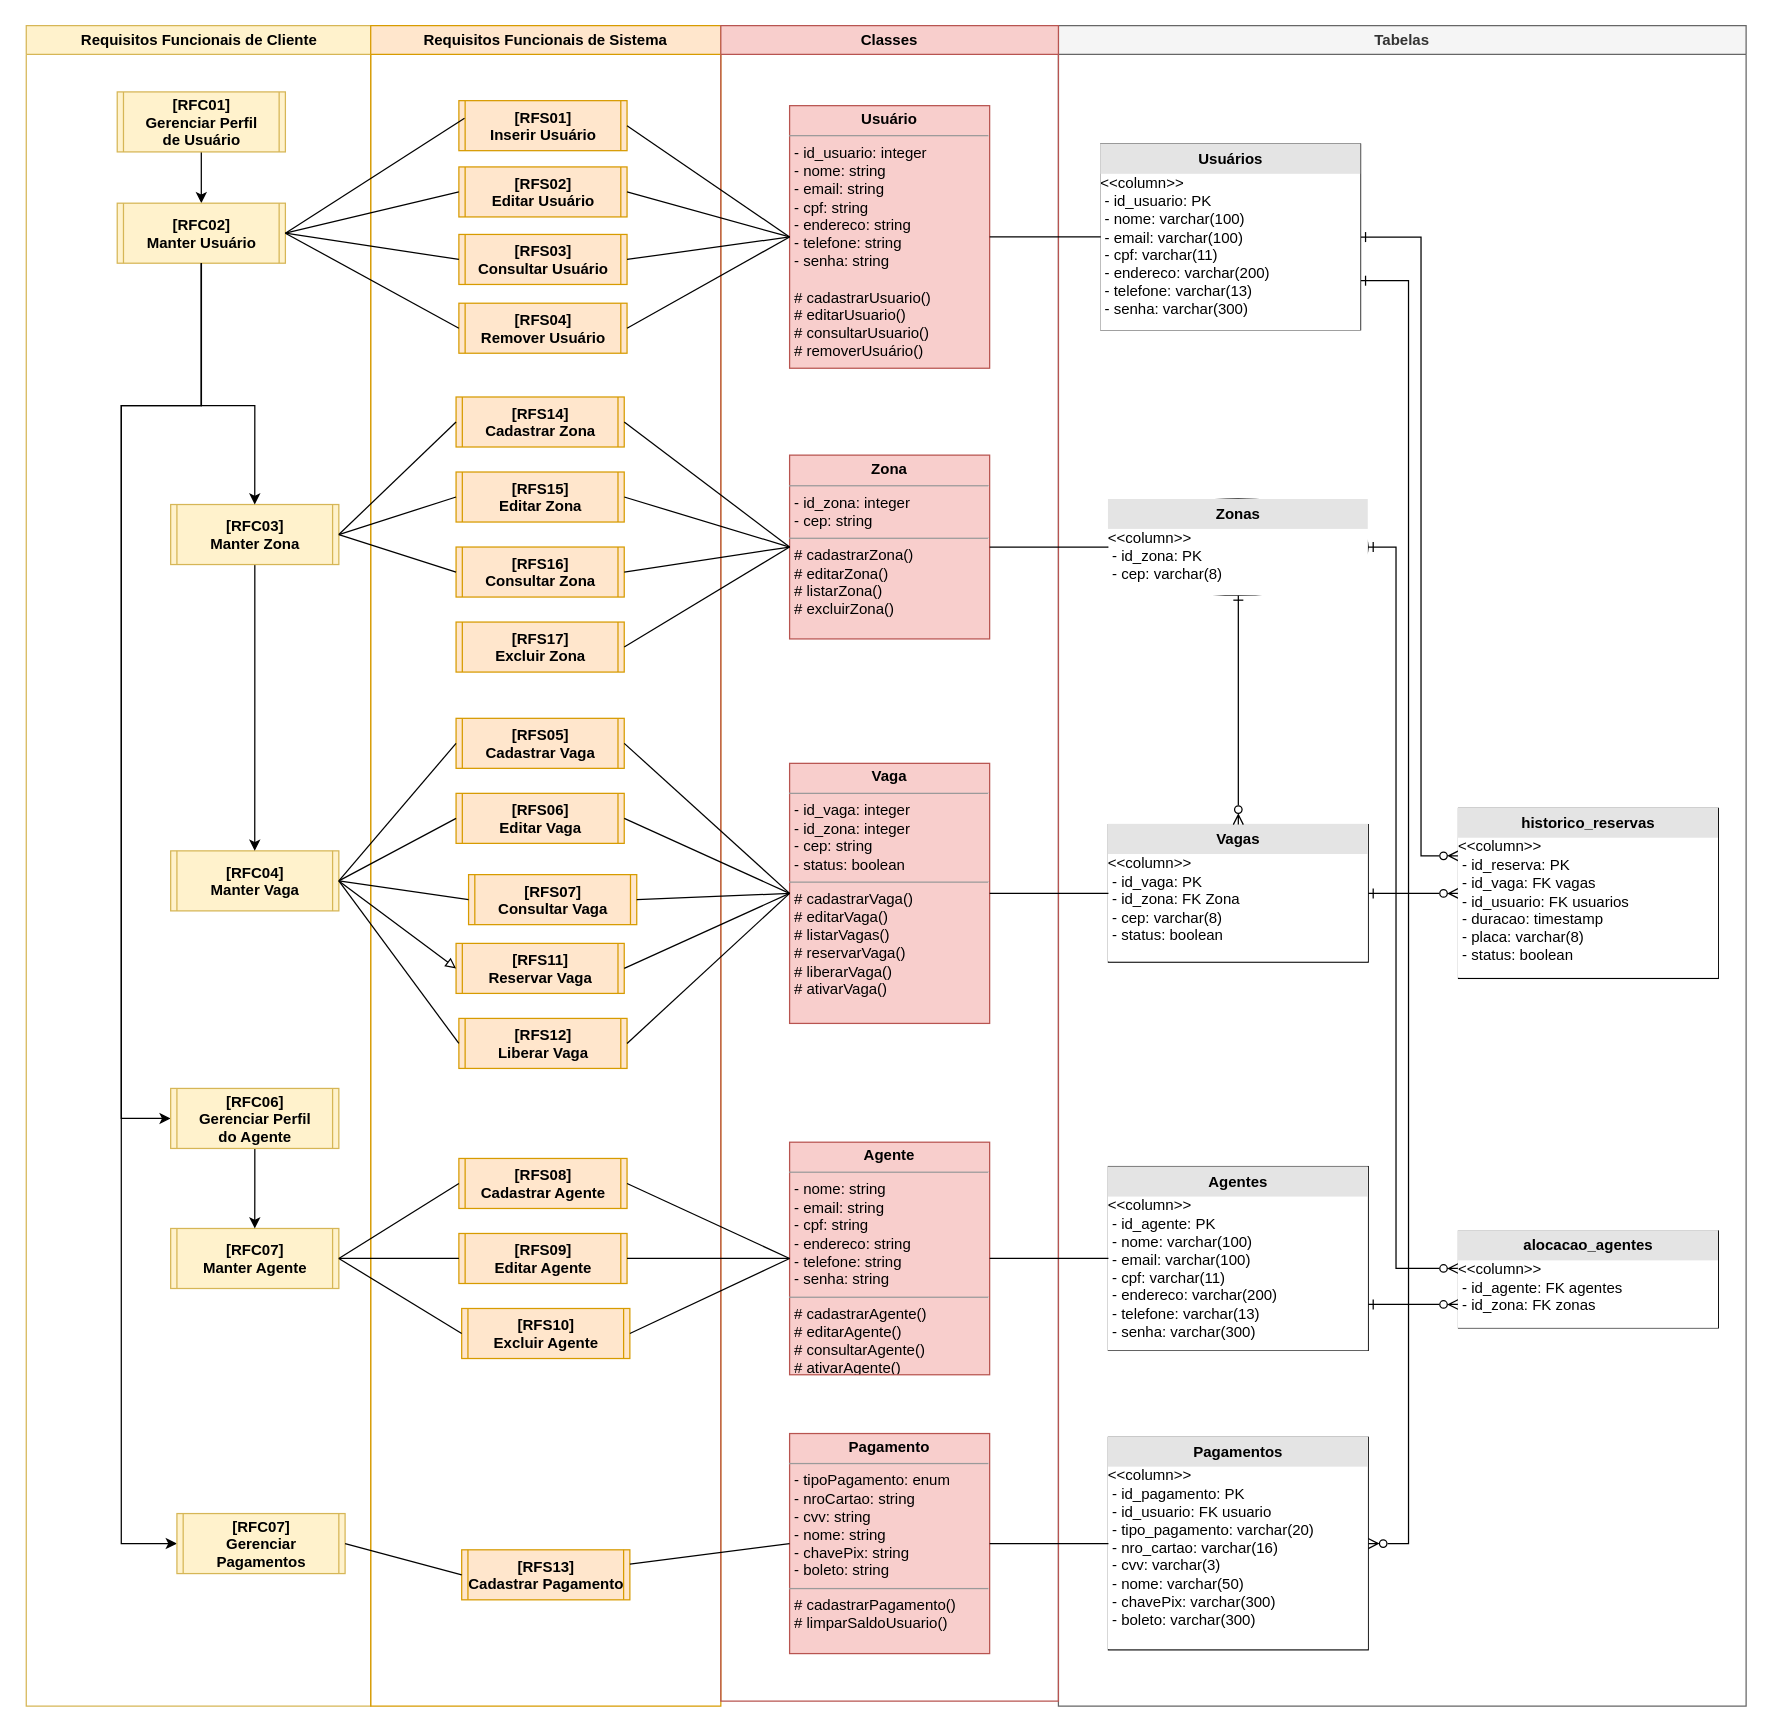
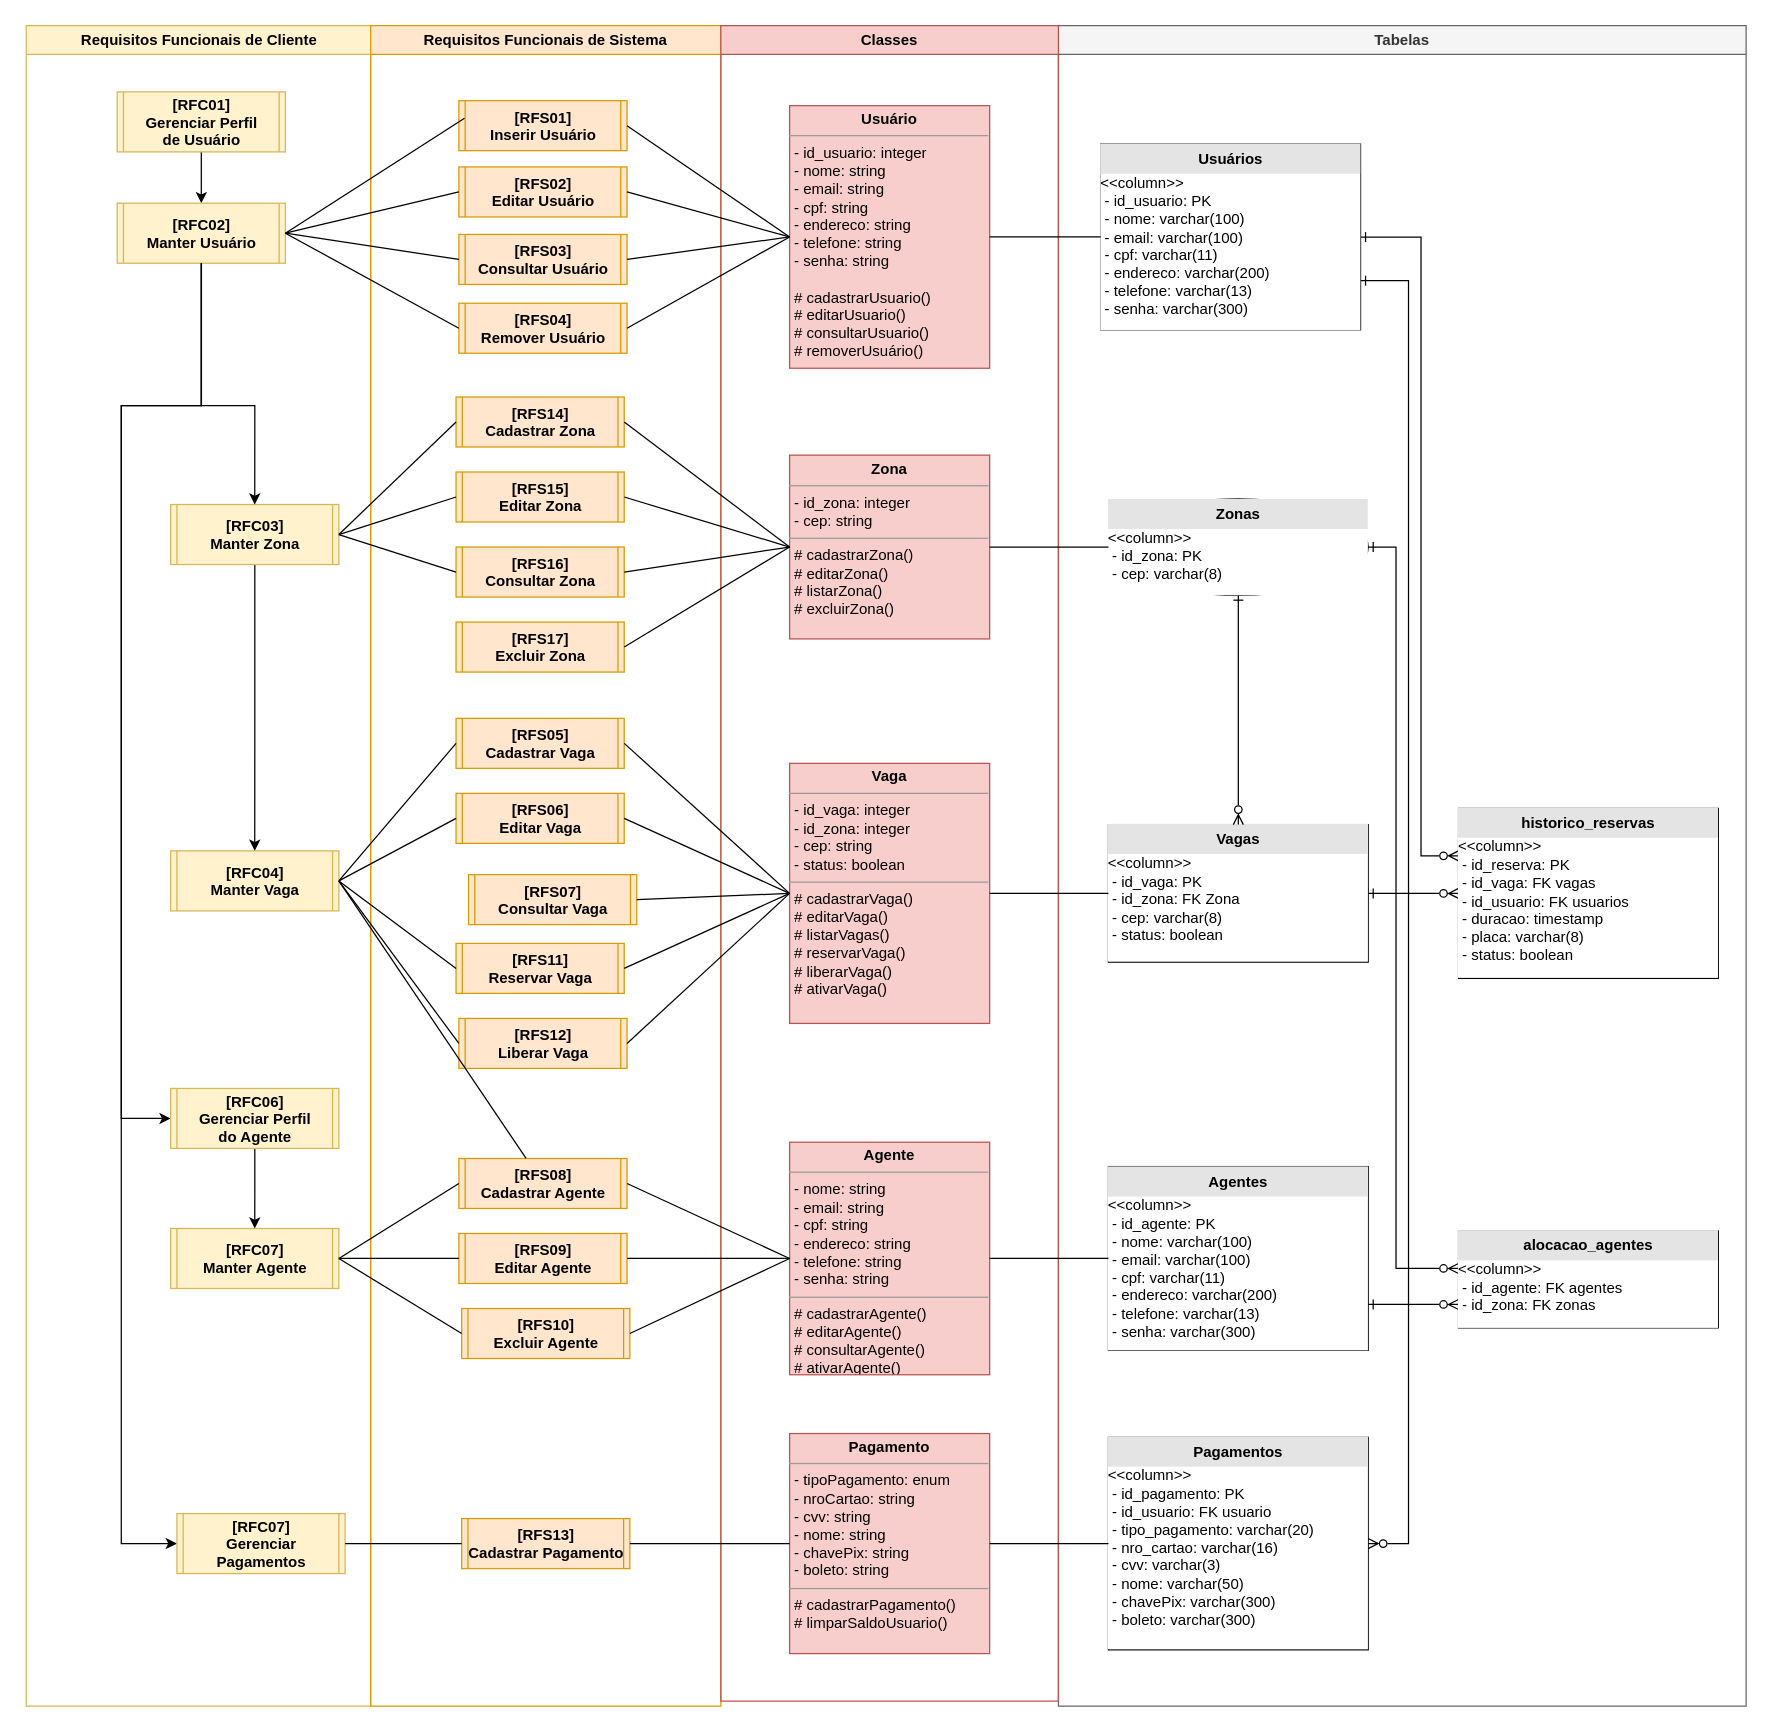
edge "[RFC04] Manter Vaga" -- "[RFS07] Consultar Vaga": now "[RFC04] Manter Vaga" -- "[RFS08] Cadastrar Agente"
edge "[RFC04] Manter Vaga" -> "[RFS11] Reservar Vaga": arrowhead block -> none
node "[RFS13] Cadastrar Pagamento": moved (546, 1574) -> (546, 1543)
